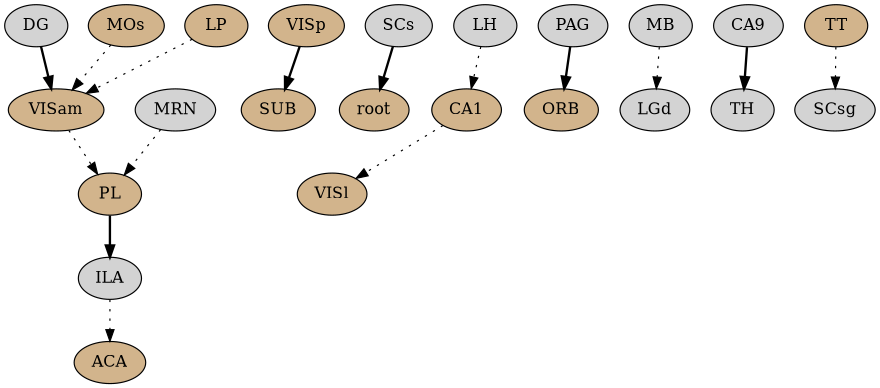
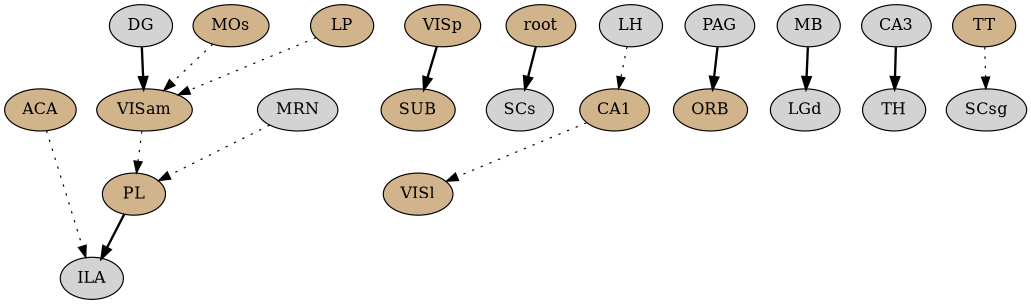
node "CA9": label "CA9" -> "CA3"
edge "SCs" -> "root": reversed
edge "MB" -> "LGd": style dotted -> bold
edge "ILA" -> "ACA": reversed
